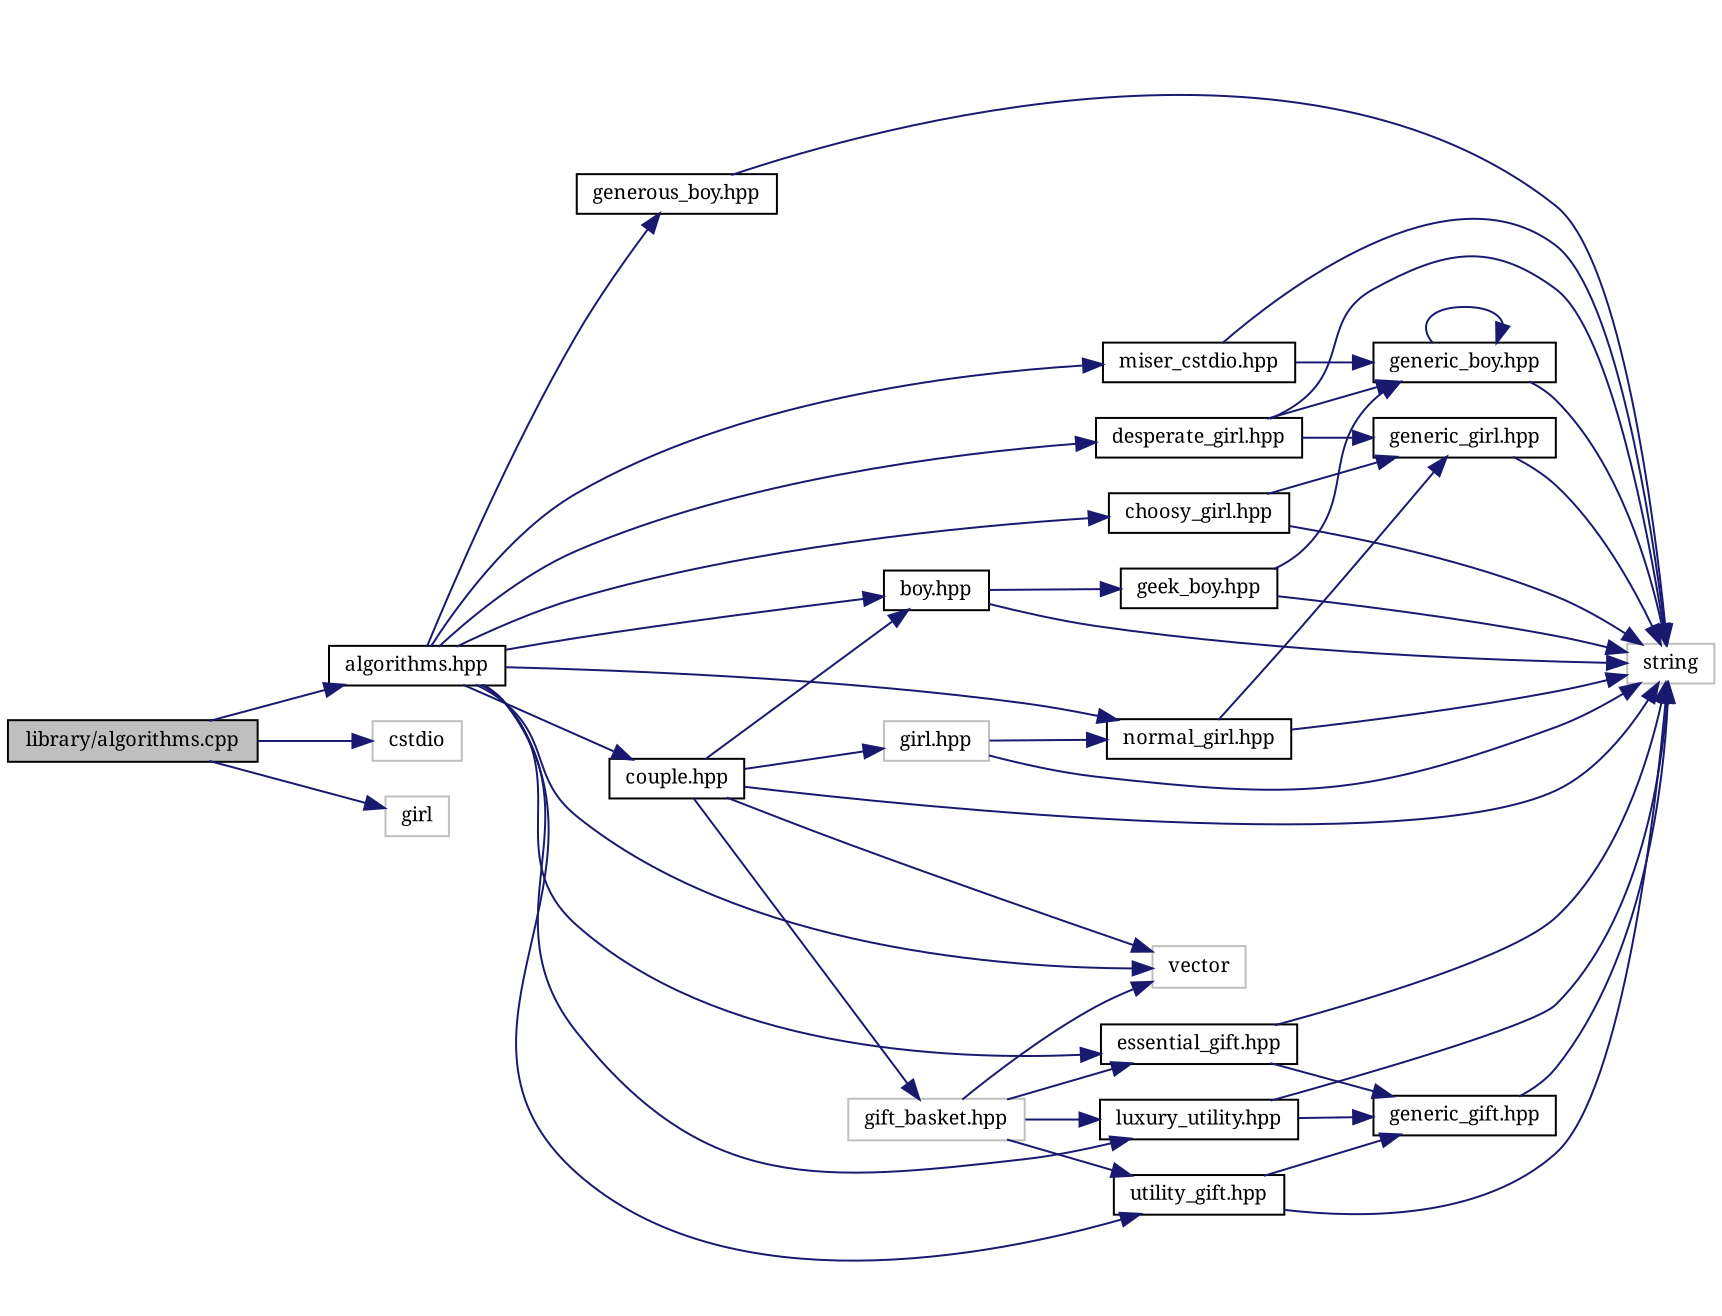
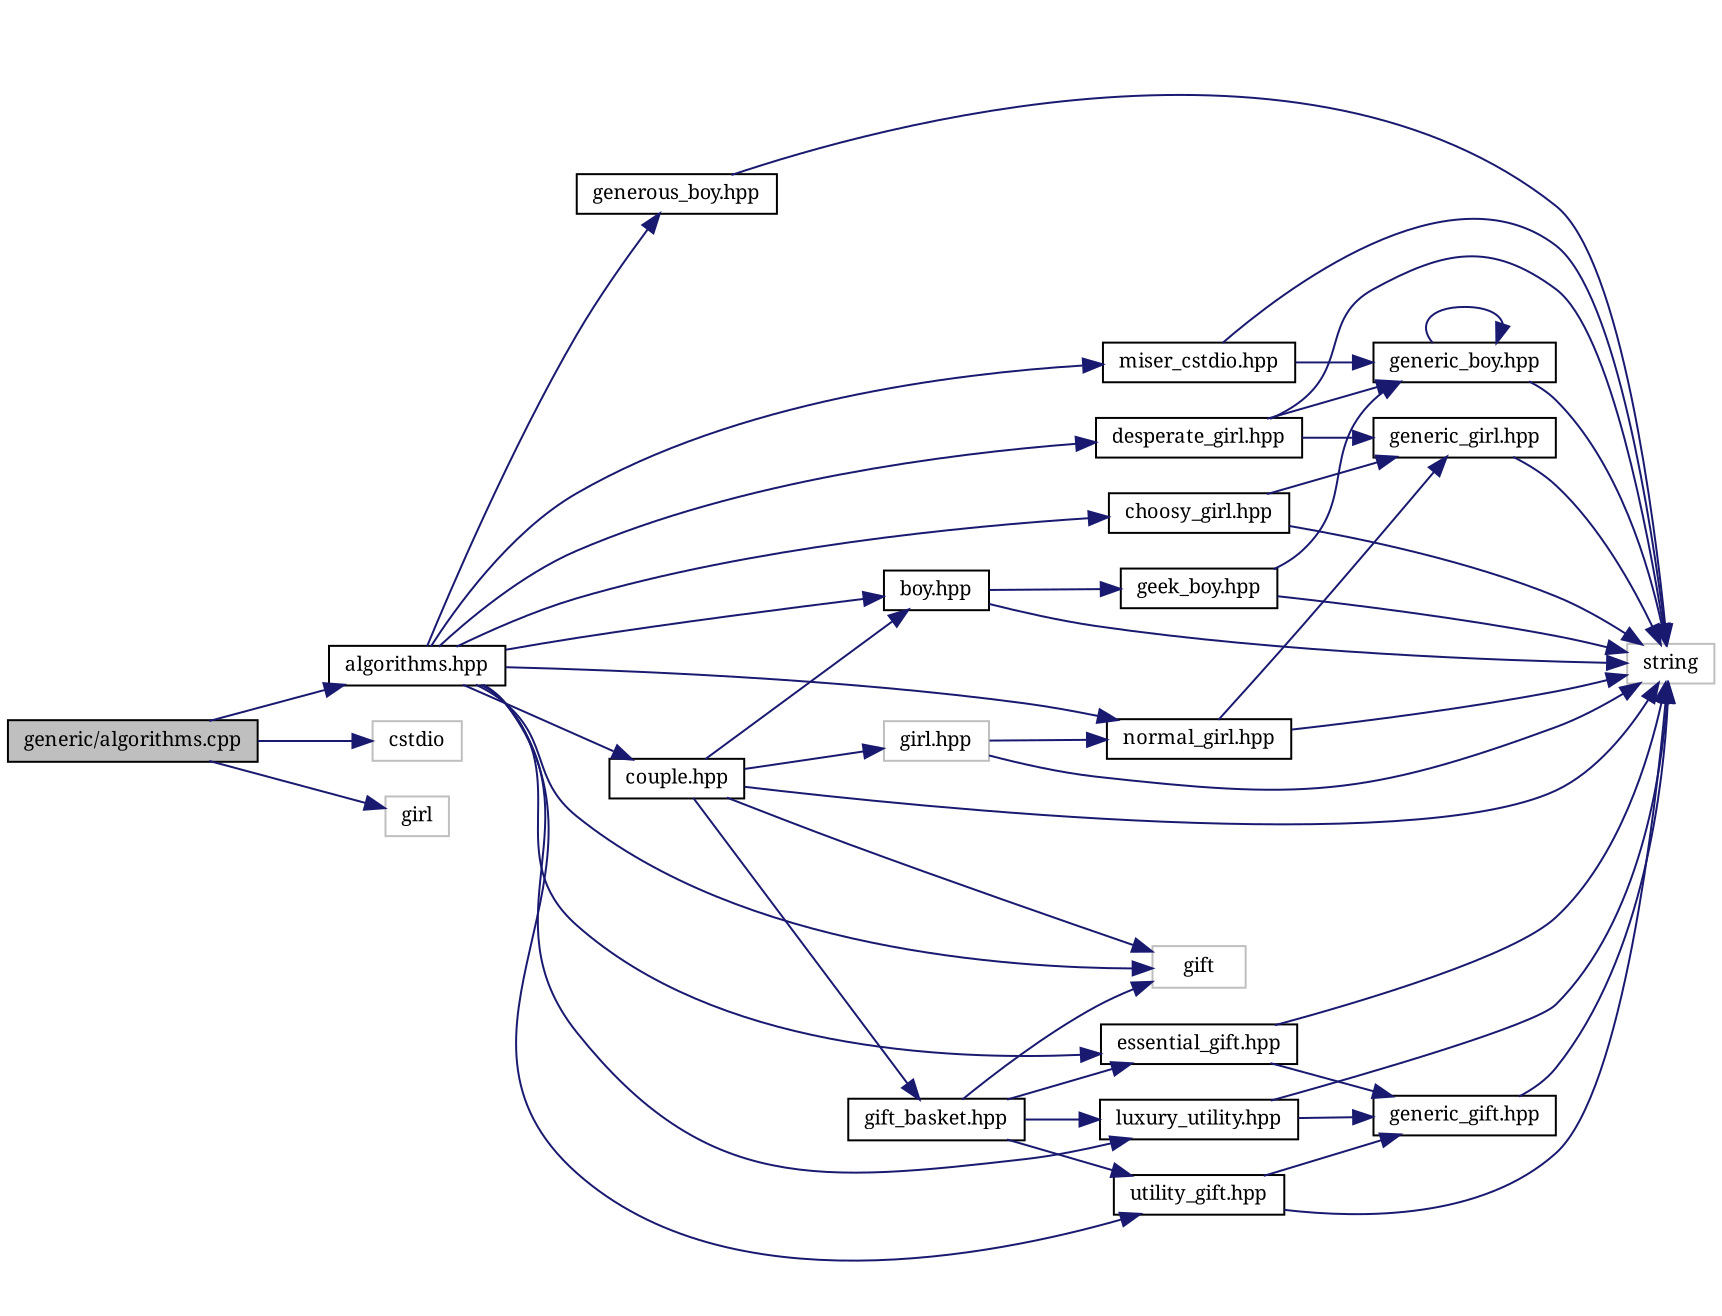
node "library/algorithms.cpp": label "library/algorithms.cpp" -> "generic/algorithms.cpp"
node "vector": label "vector" -> "gift"
node "gift_basket.hpp": color grey75 -> black
